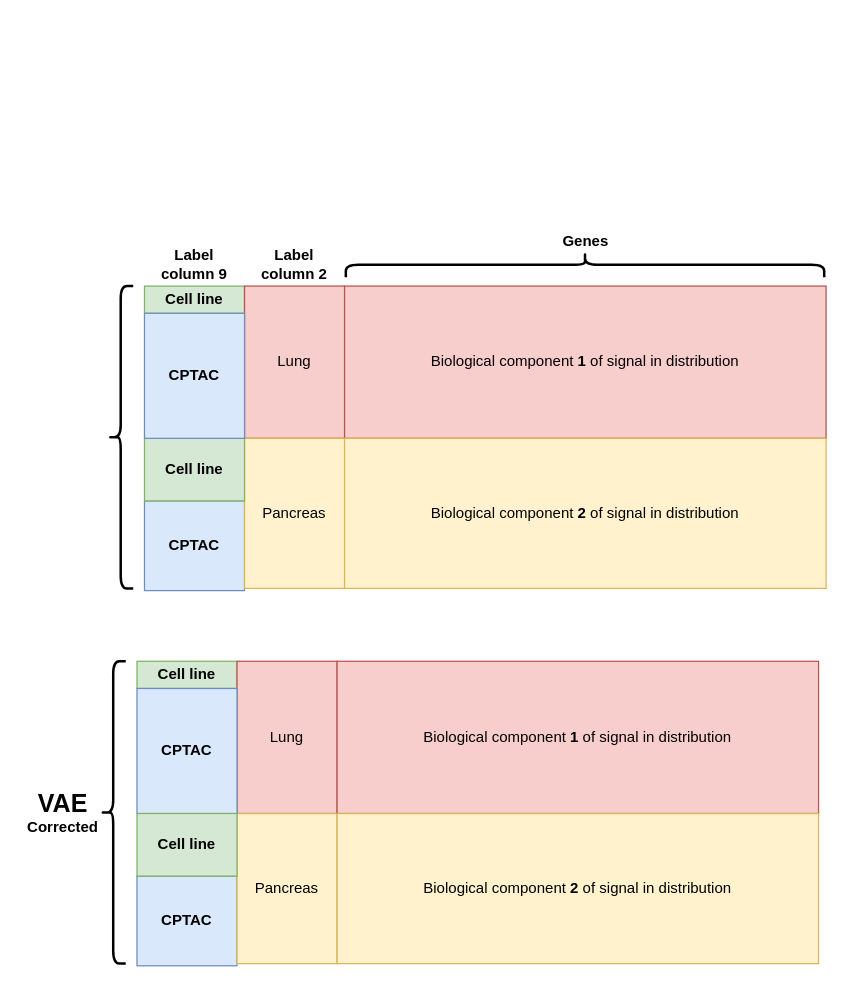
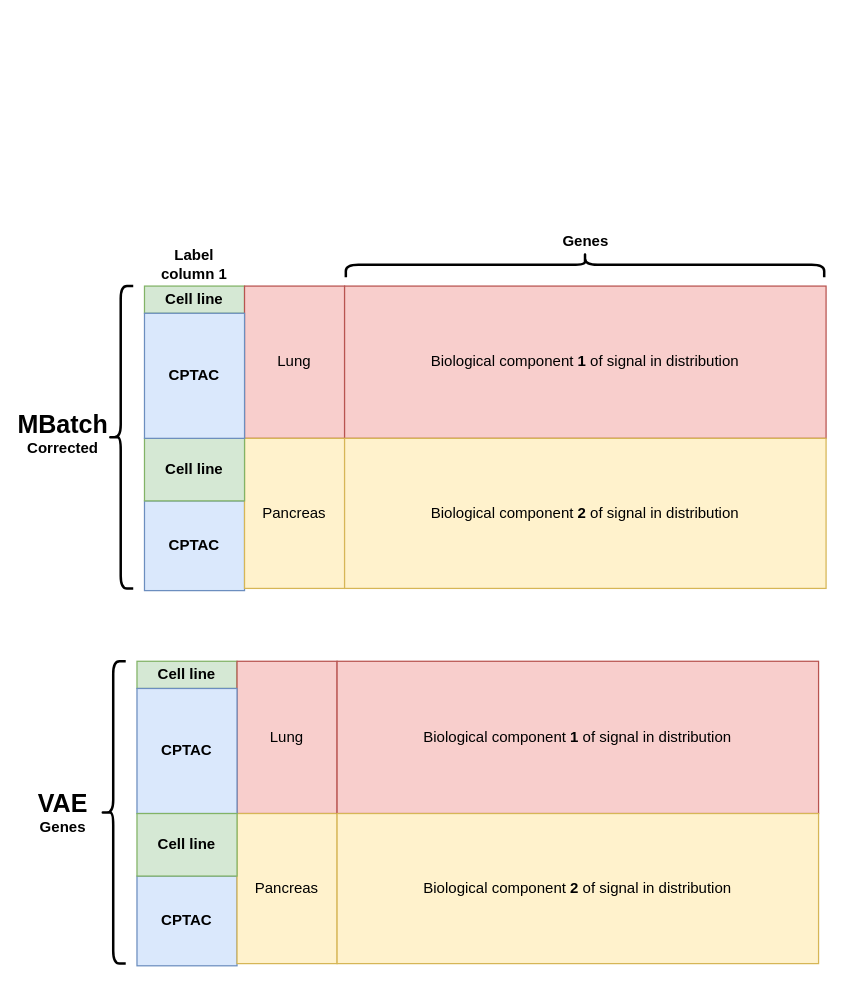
node "Label column 9": label "Label column 9" -> "Label column 1"
node "Label column 2": removed
node "MBatch Corrected": added
node "VAE Corrected": label "VAE Corrected" -> "VAE Genes"
